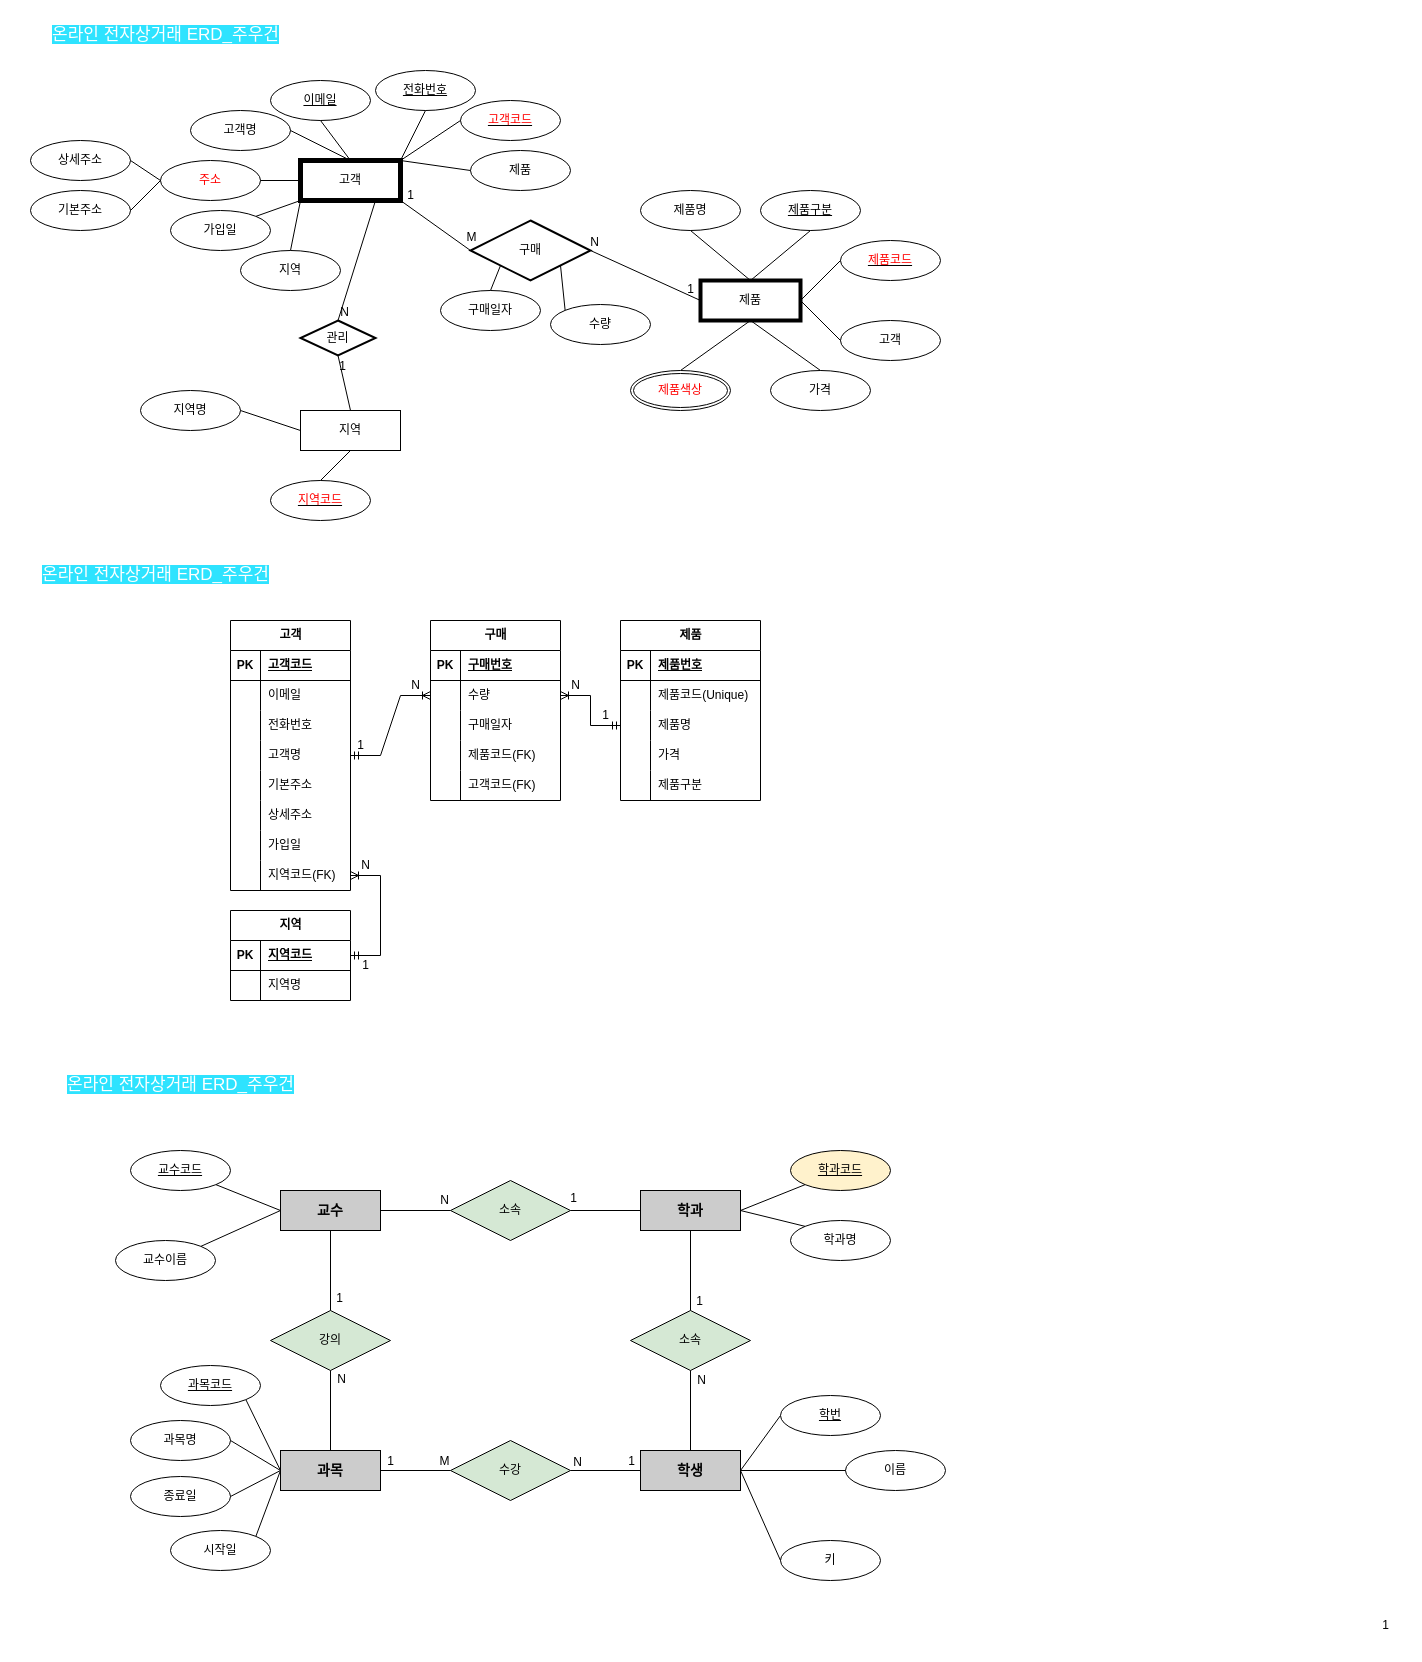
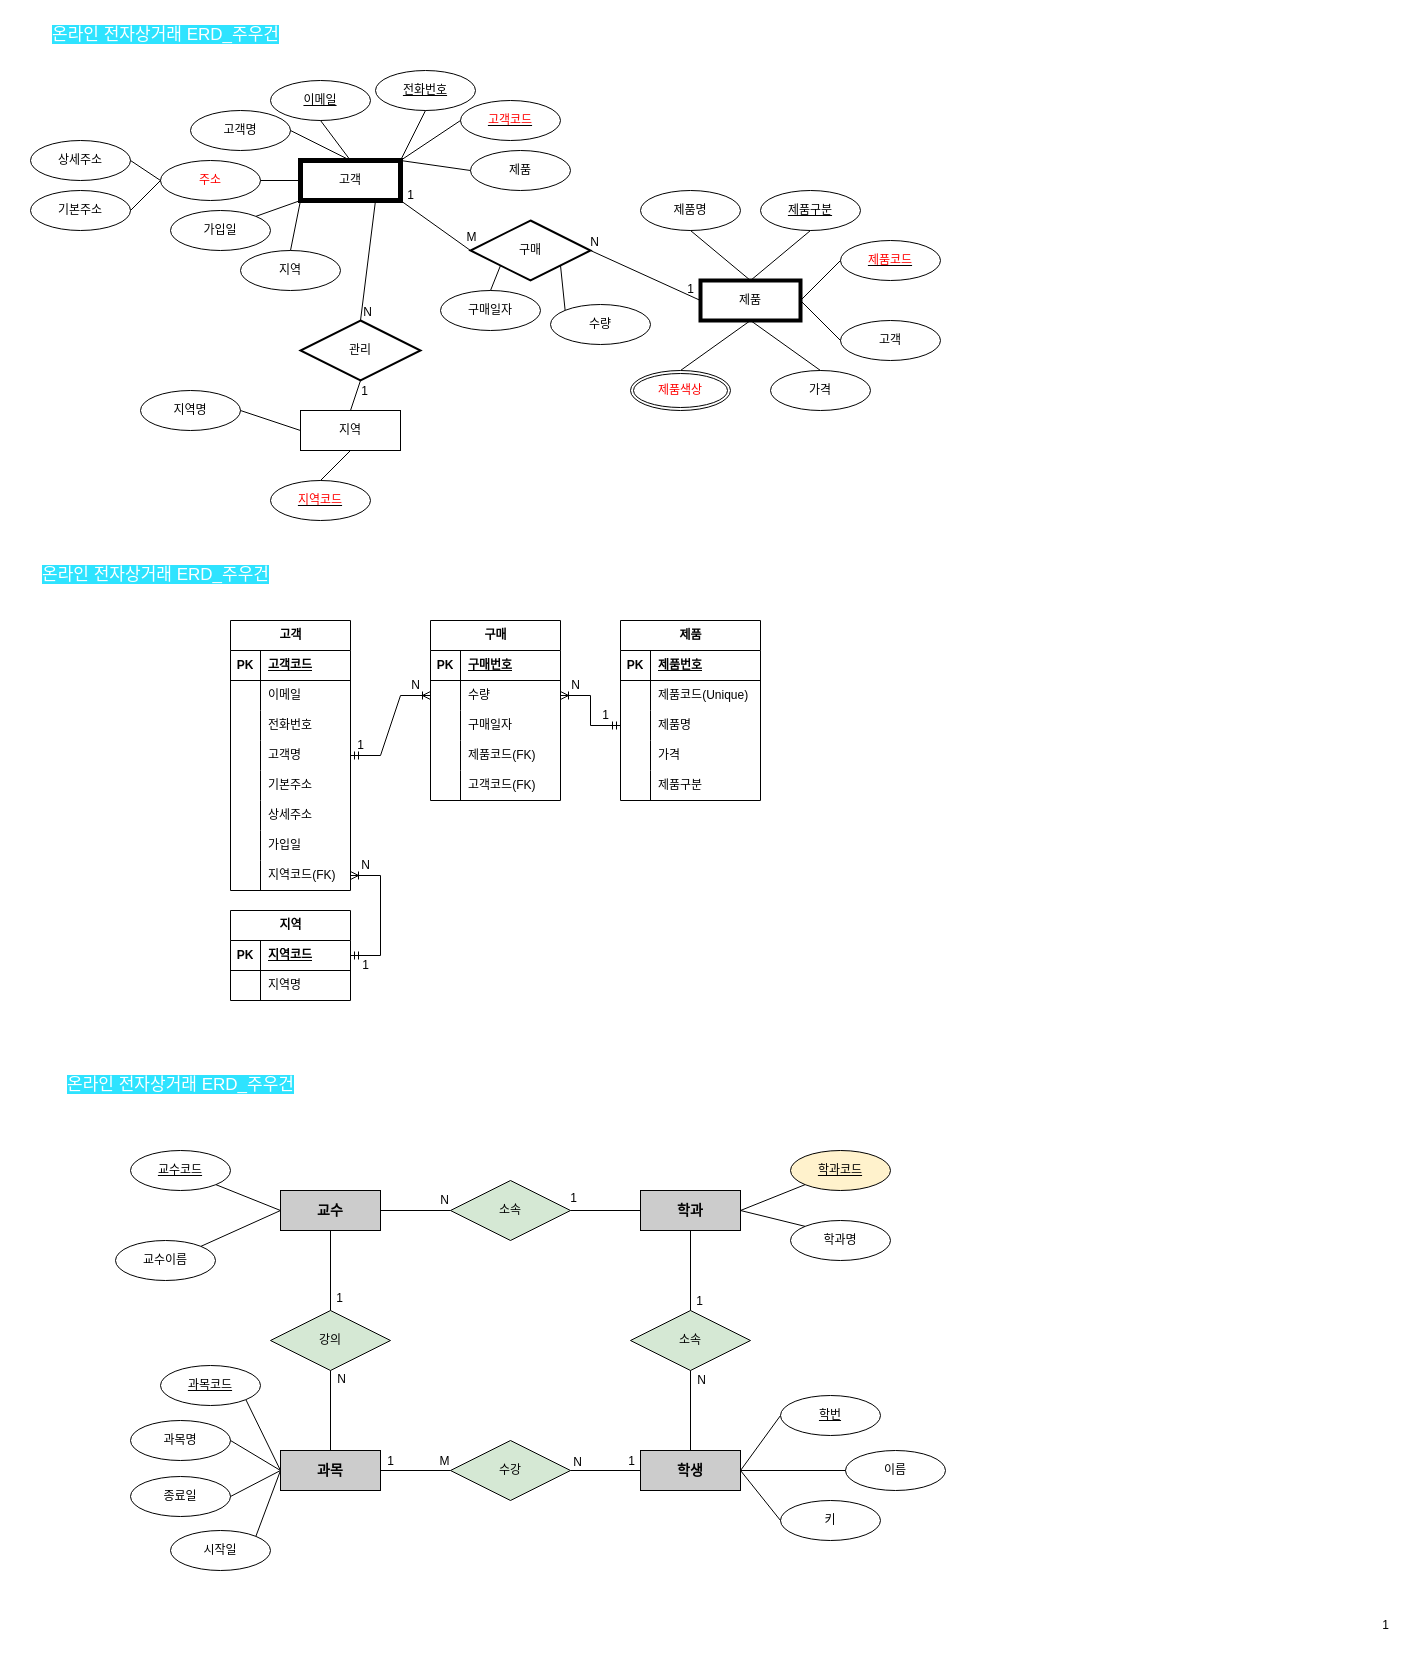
node "관리": size 75x35 -> 120x60
node "키": moved (831, 1561) -> (831, 1521)
